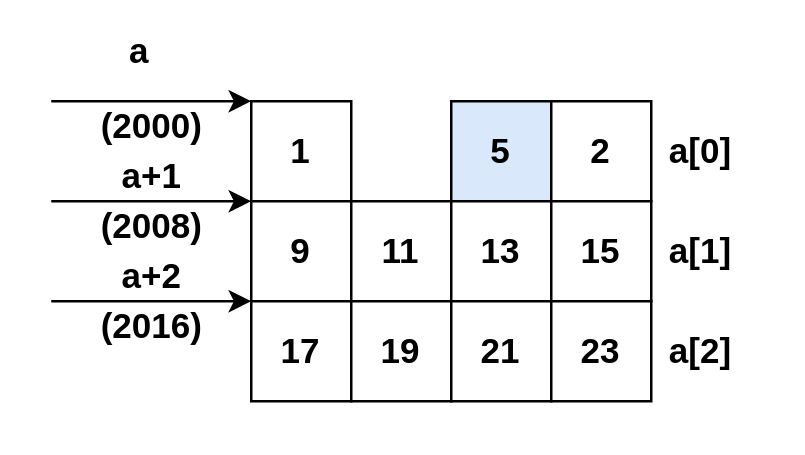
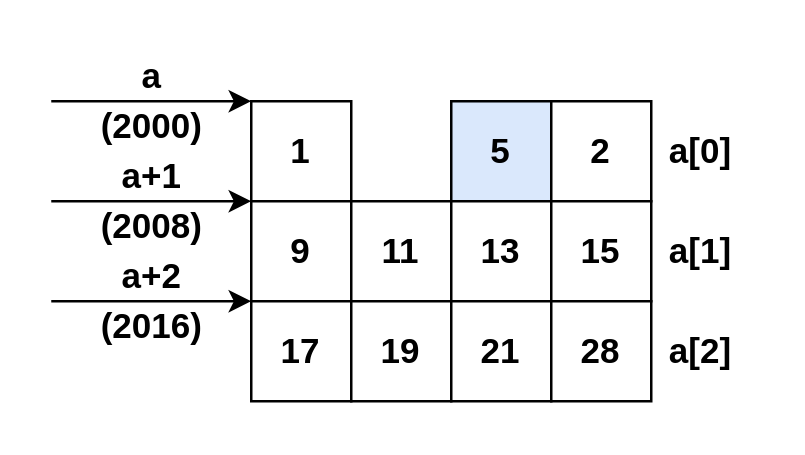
node "a": moved (139, 51) -> (151, 76)
node "23": label "23" -> "28"
